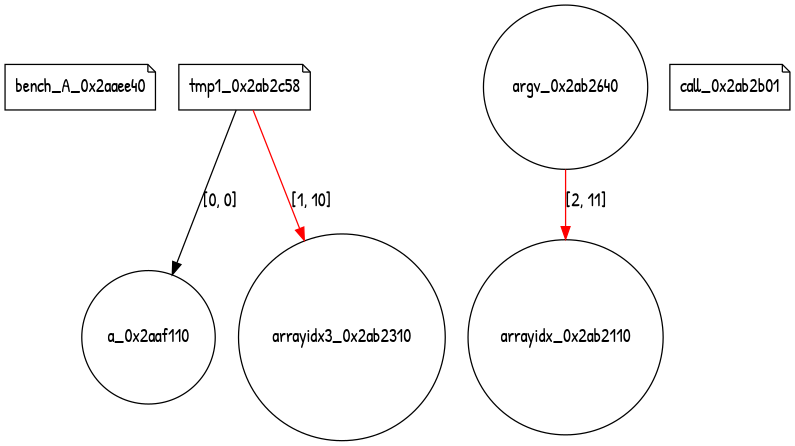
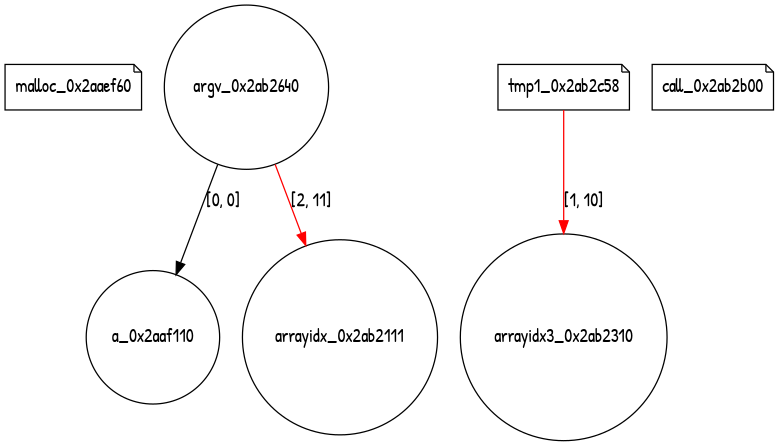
node "malloc_0x2aaef60": added
node "bench_A_0x2aaee40": removed
node "call_0x2ab2b01": label "call_0x2ab2b01" -> "call_0x2ab2b00"
edge "tmp1_0x2ab2c58" -> "a_0x2aaf110": now "argv_0x2ab2640" -> "a_0x2aaf110"
node "arrayidx_0x2ab2110": label "arrayidx_0x2ab2110" -> "arrayidx_0x2ab2111"
